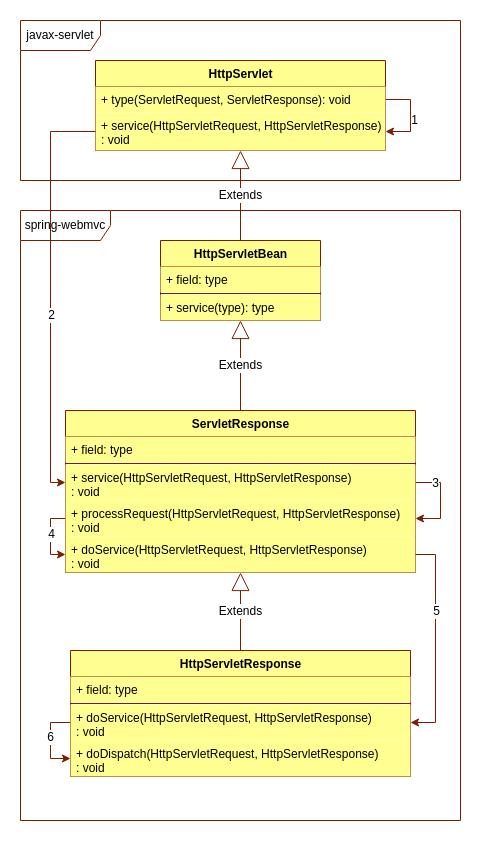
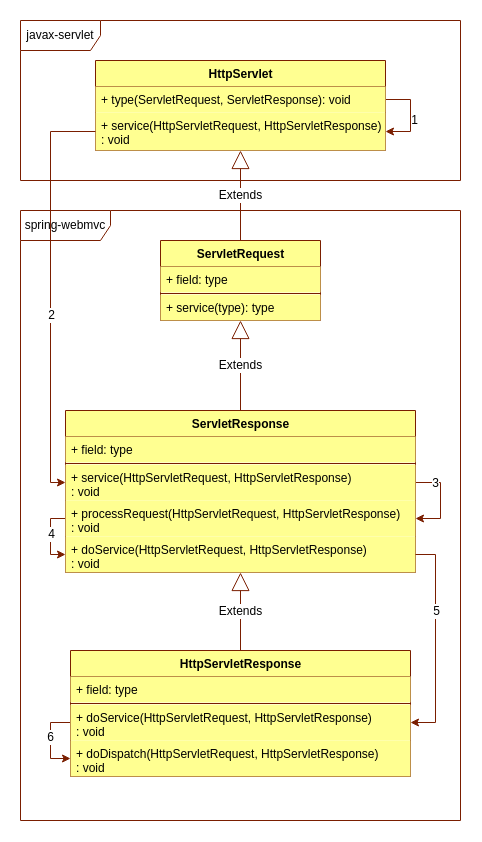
node "HttpServletBean": label "HttpServletBean" -> "ServletRequest"
